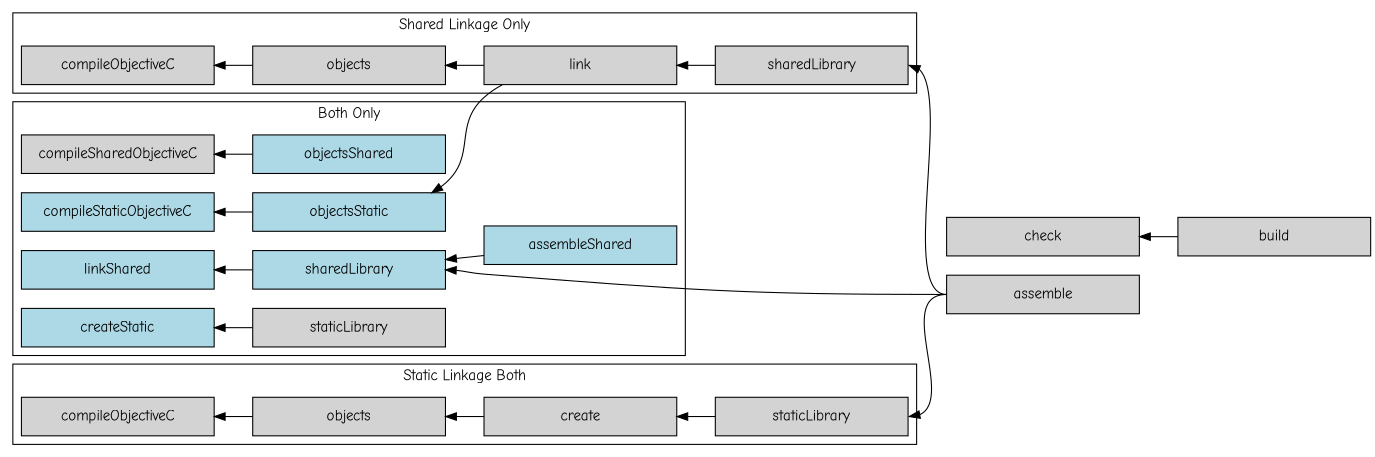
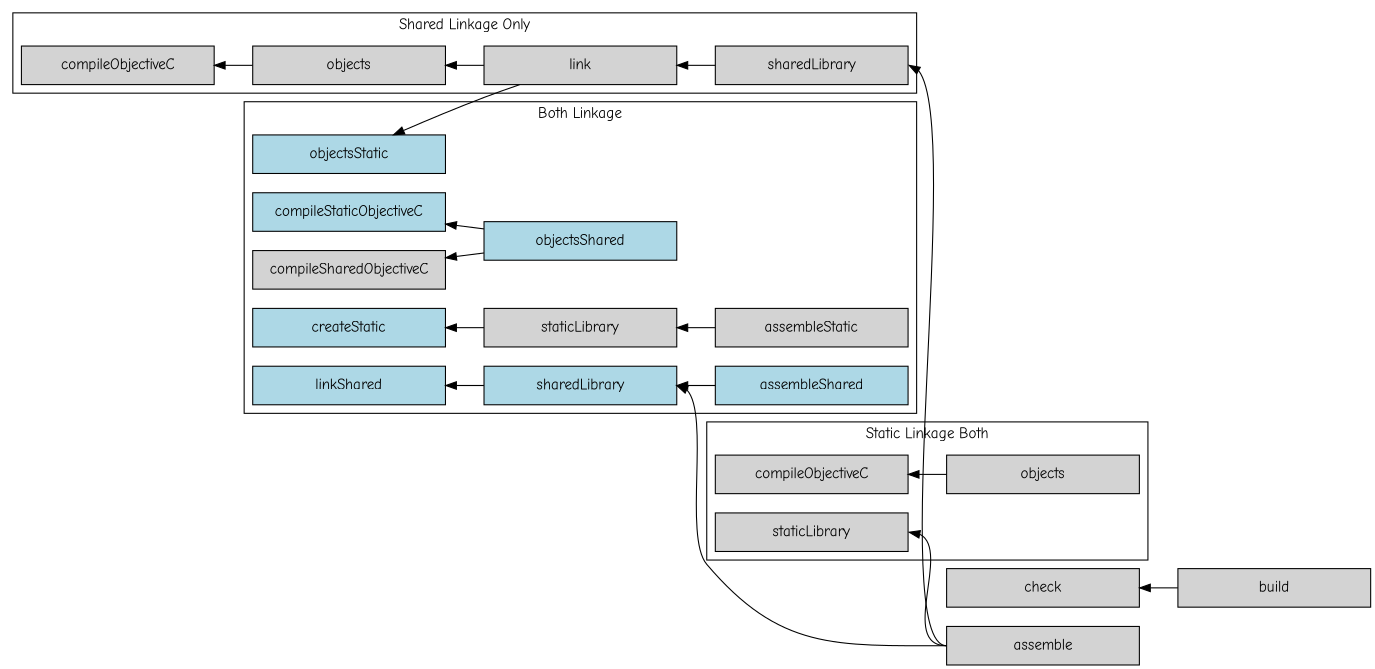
cluster "Both Only": label "Both Only" -> "Both Linkage"
edge "objectsStatic" -> "compileStaticObjectiveC": now "objectsShared" -> "compileStaticObjectiveC"
node "assembleStatic": added
node "create": removed
